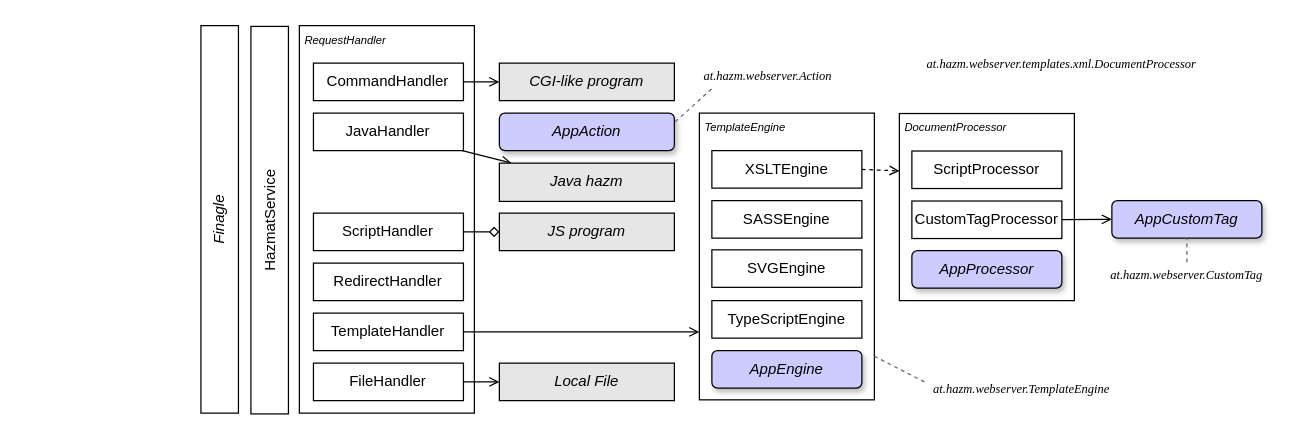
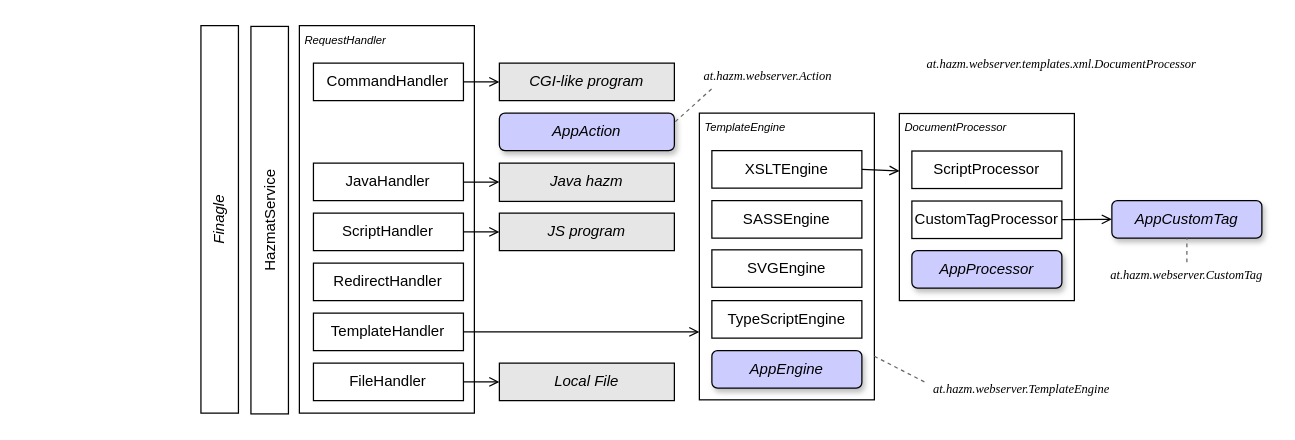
node "JavaHandler": moved (388, 132) -> (388, 182)
edge "XSLTEngine" -> "DocumentProcessor": style dashed -> solid
edge "ScriptHandler" -> "JS program": arrowhead diamond -> open
